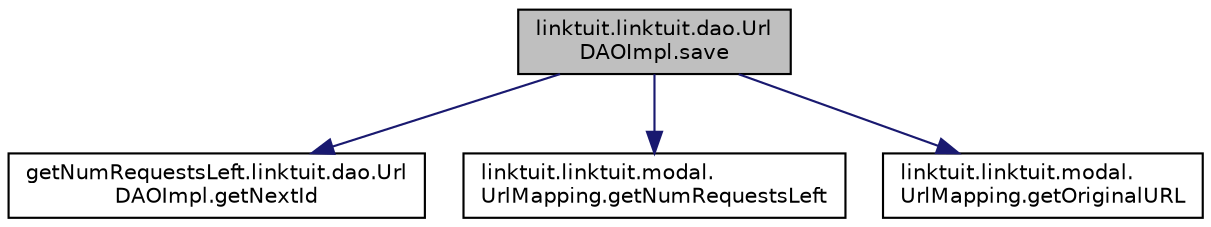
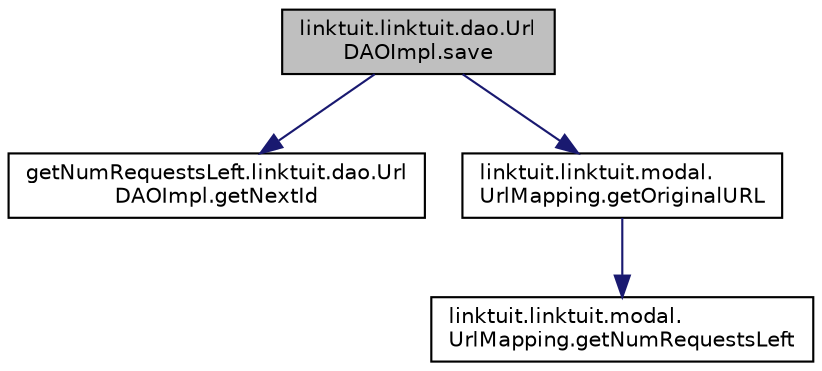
edge "linktuit.linktuit.dao.Url DAOImpl.save" -> "linktuit.linktuit.modal. UrlMapping.getNumRequestsLeft": now "linktuit.linktuit.modal. UrlMapping.getOriginalURL" -> "linktuit.linktuit.modal. UrlMapping.getNumRequestsLeft"
